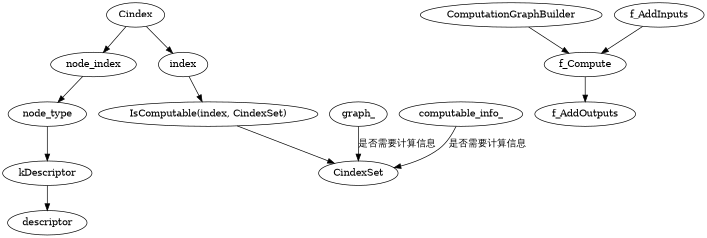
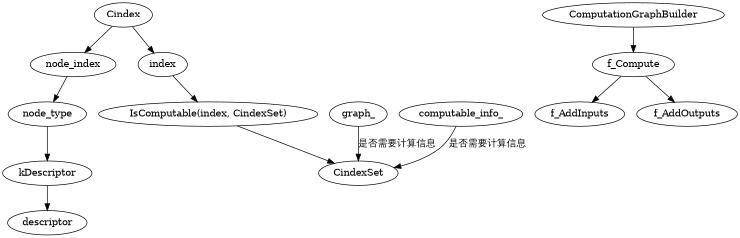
edge "f_AddInputs" -> "f_Compute": reversed
